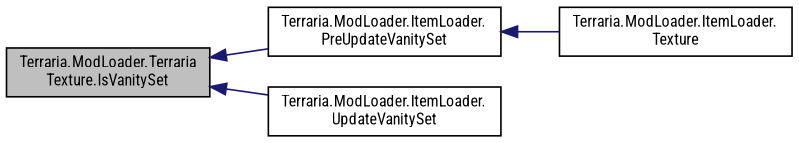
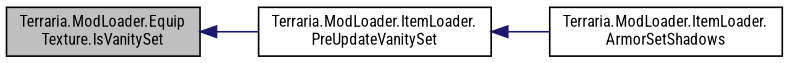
node "Terraria.ModLoader.ItemLoader. Texture": label "Terraria.ModLoader.ItemLoader. Texture" -> "Terraria.ModLoader.ItemLoader. ArmorSetShadows"
node "Terraria.ModLoader.Terraria Texture.IsVanitySet": label "Terraria.ModLoader.Terraria Texture.IsVanitySet" -> "Terraria.ModLoader.Equip Texture.IsVanitySet"
node "Terraria.ModLoader.ItemLoader. UpdateVanitySet": removed
